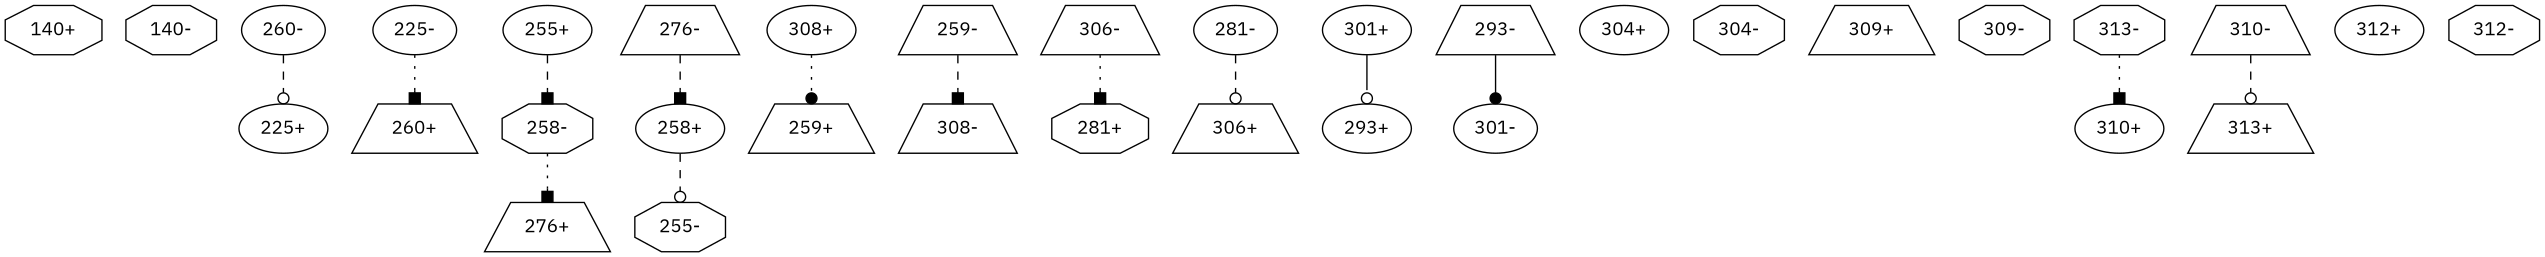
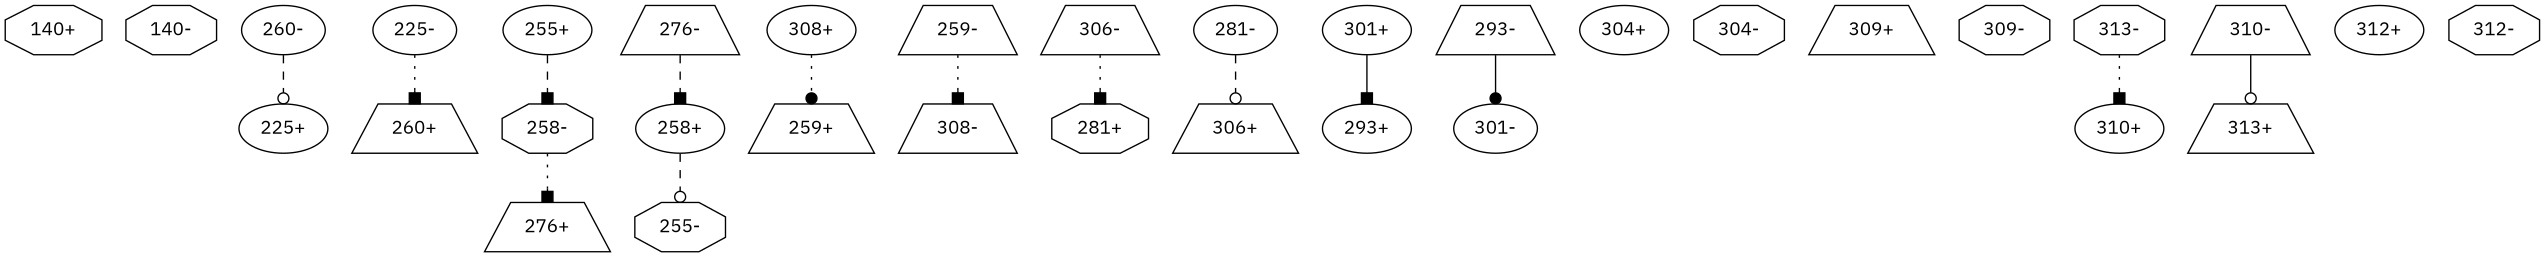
edge "259-" -> "308-": style dashed -> dotted
edge "301+" -> "293+": arrowhead odot -> box
edge "310-" -> "313+": style dashed -> solid
